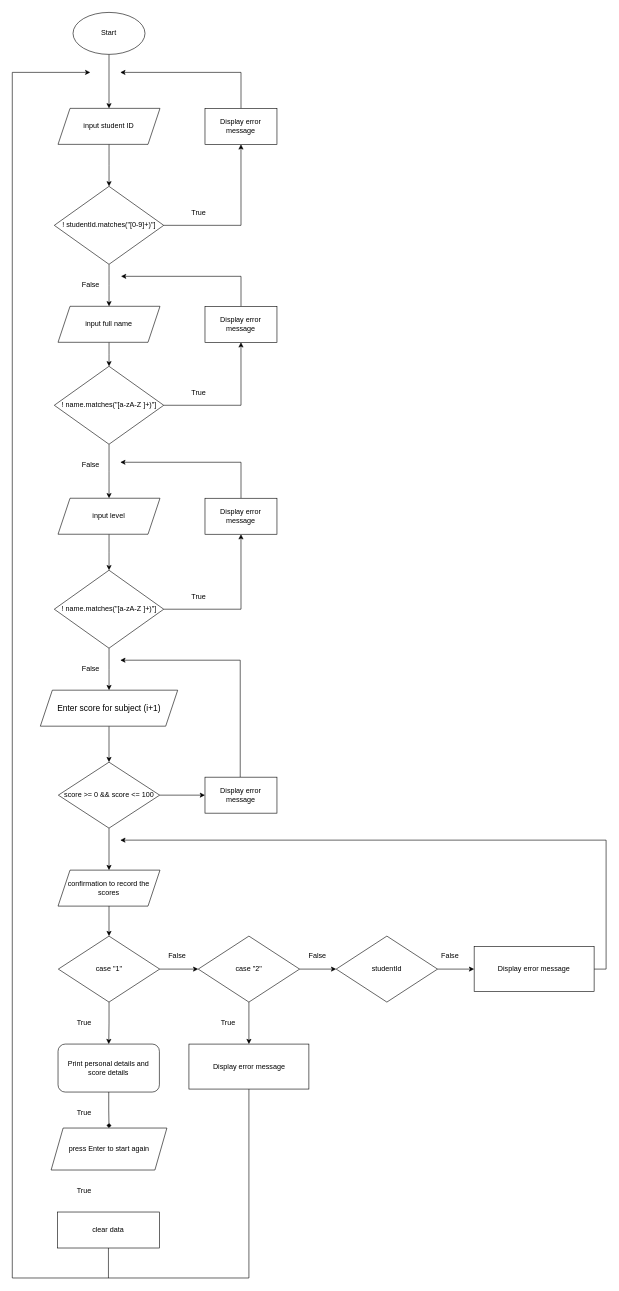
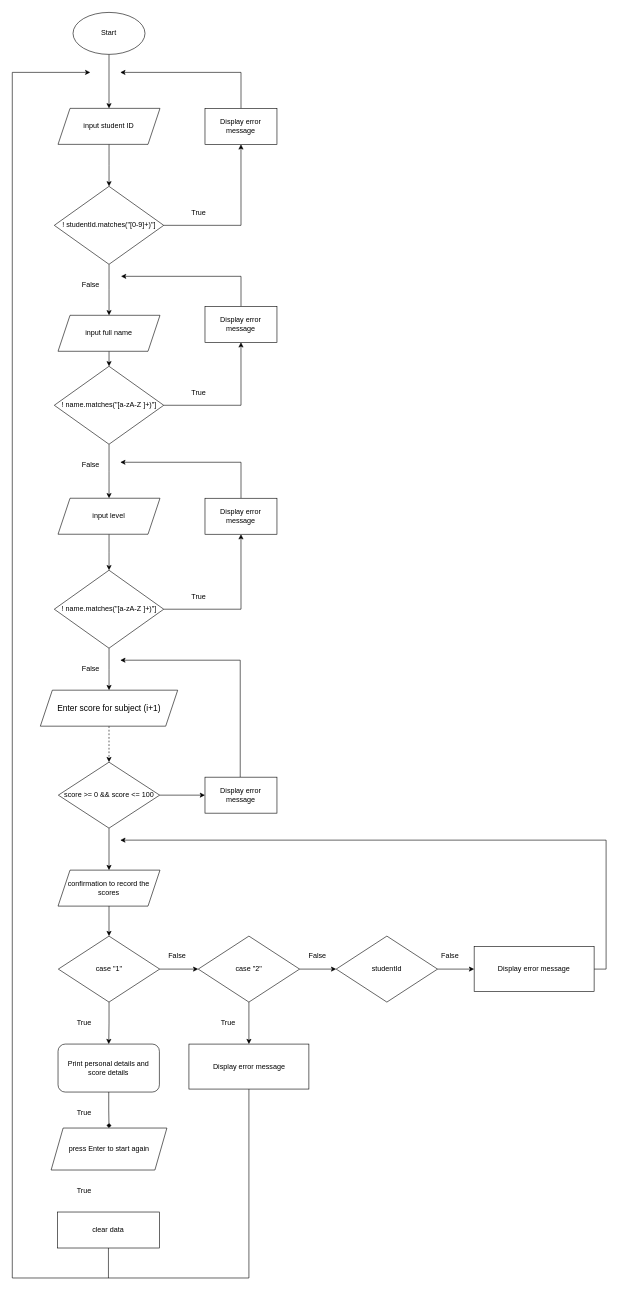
node "input full name": moved (109, 324) -> (109, 333)
edge "Enter score for subject (i+1)" -> "score >= 0 && score <= 100": style solid -> dashed
